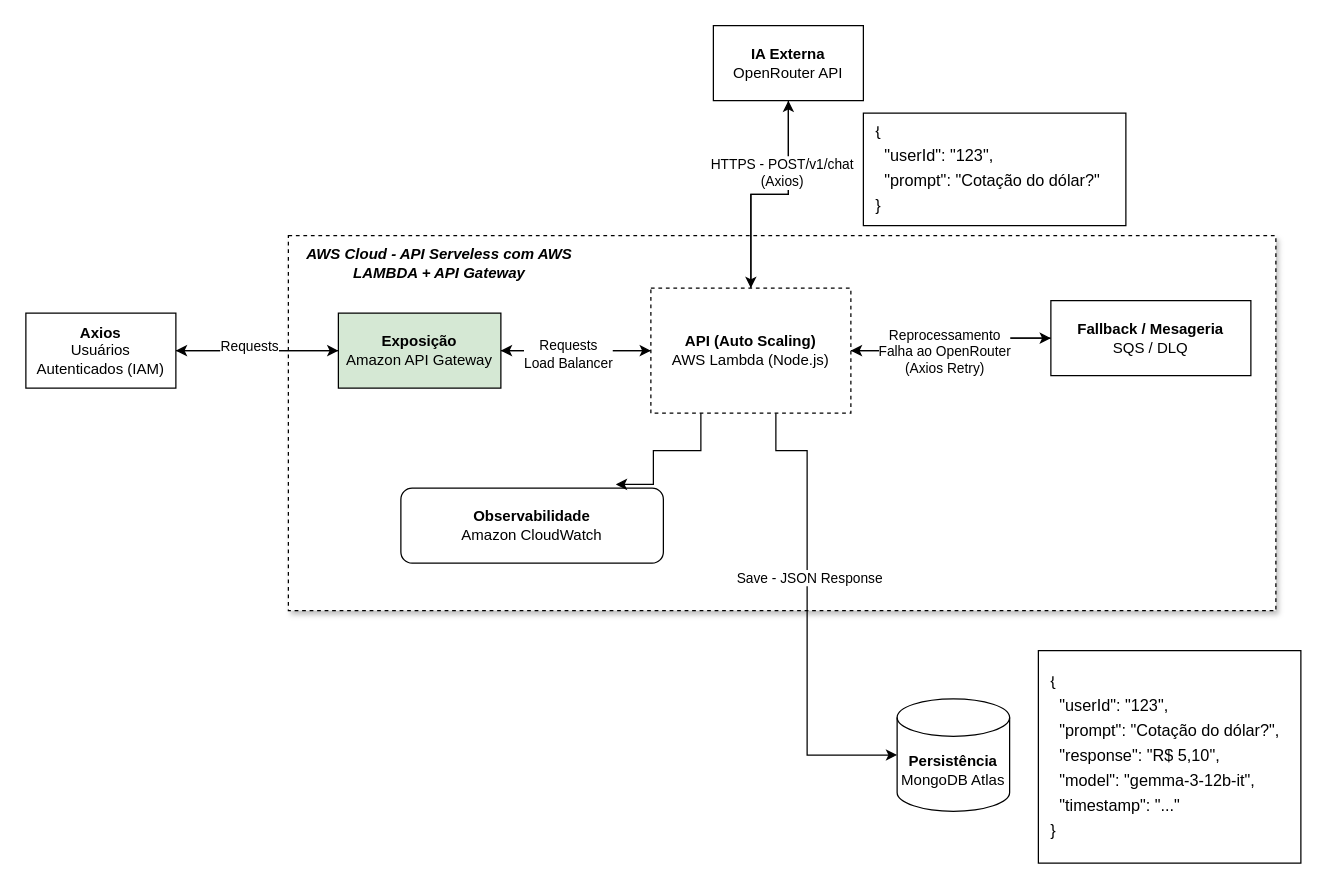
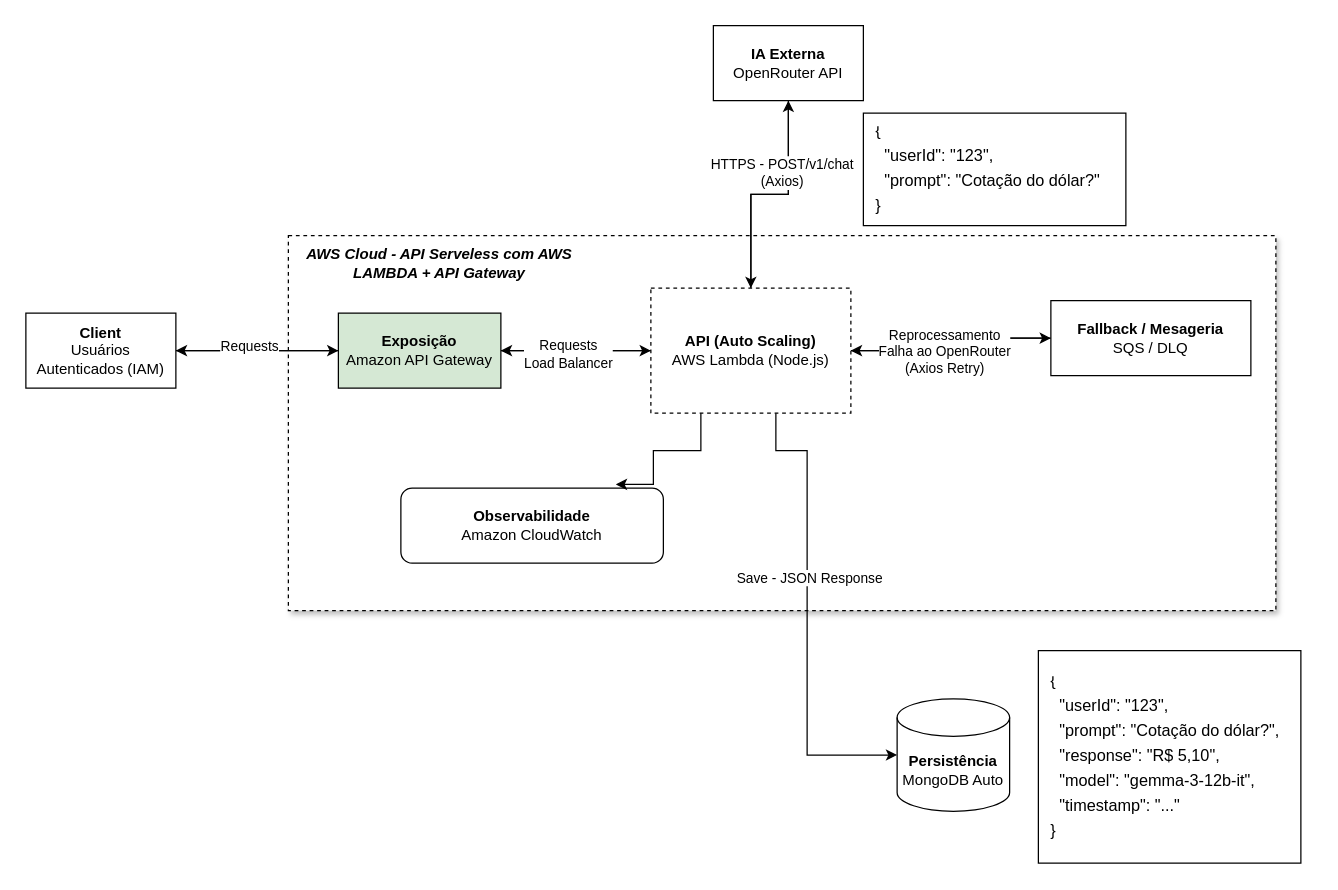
node "Axios Usuários Autenticados (IAM)": label "Axios Usuários Autenticados (IAM)" -> "Client Usuários Autenticados (IAM)"
node "Persistência MongoDB Atlas": label "Persistência MongoDB Atlas" -> "Persistência MongoDB Auto"
